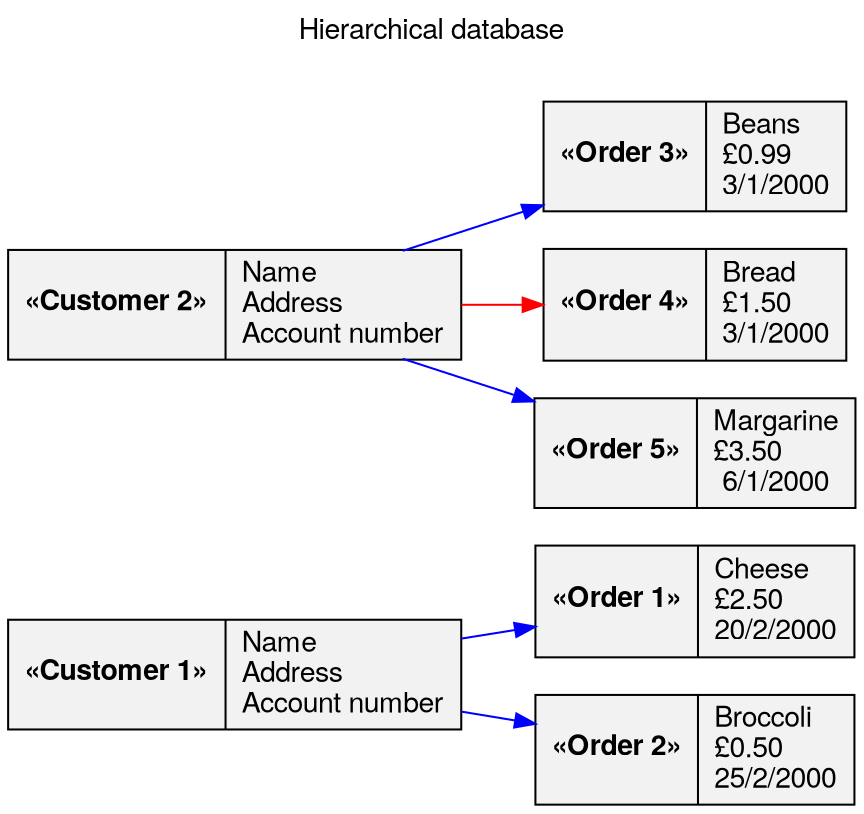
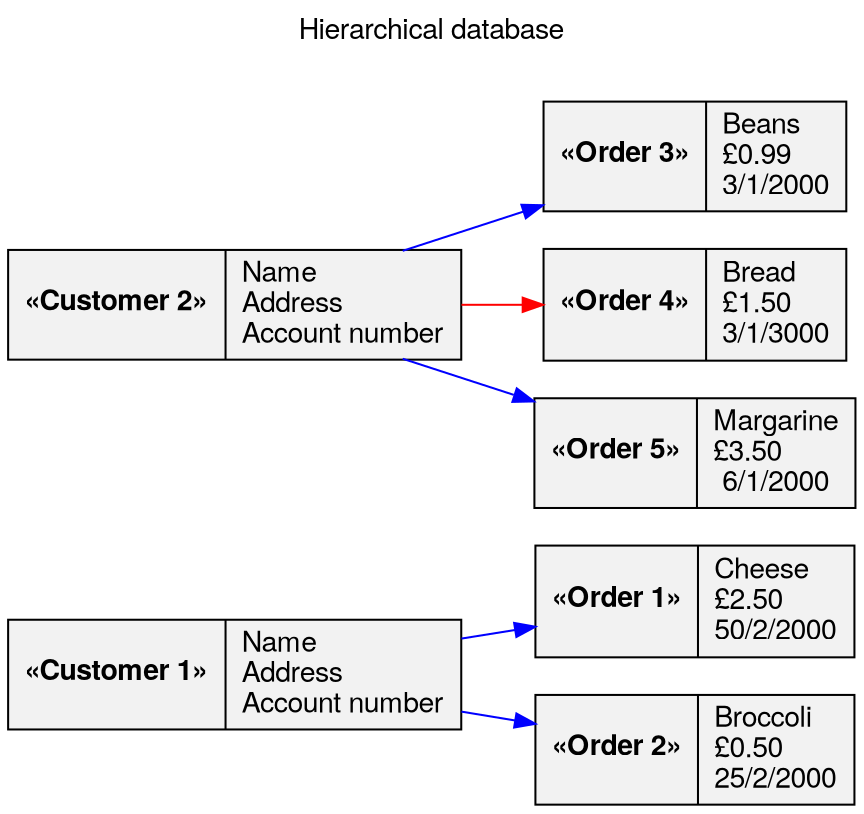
node "Bread": text "3/1/2000" -> "3/1/3000"
node "Cheese": text "20/2/2000" -> "50/2/2000"
